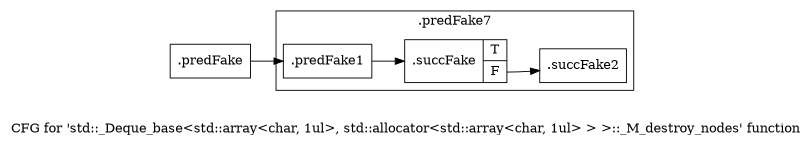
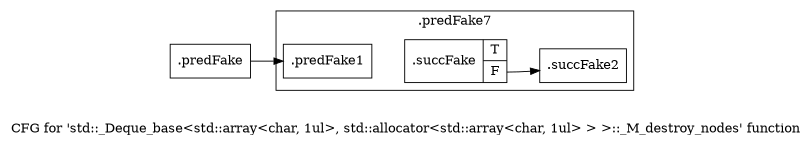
edge ".predFake1" -> ".succFake": removed
